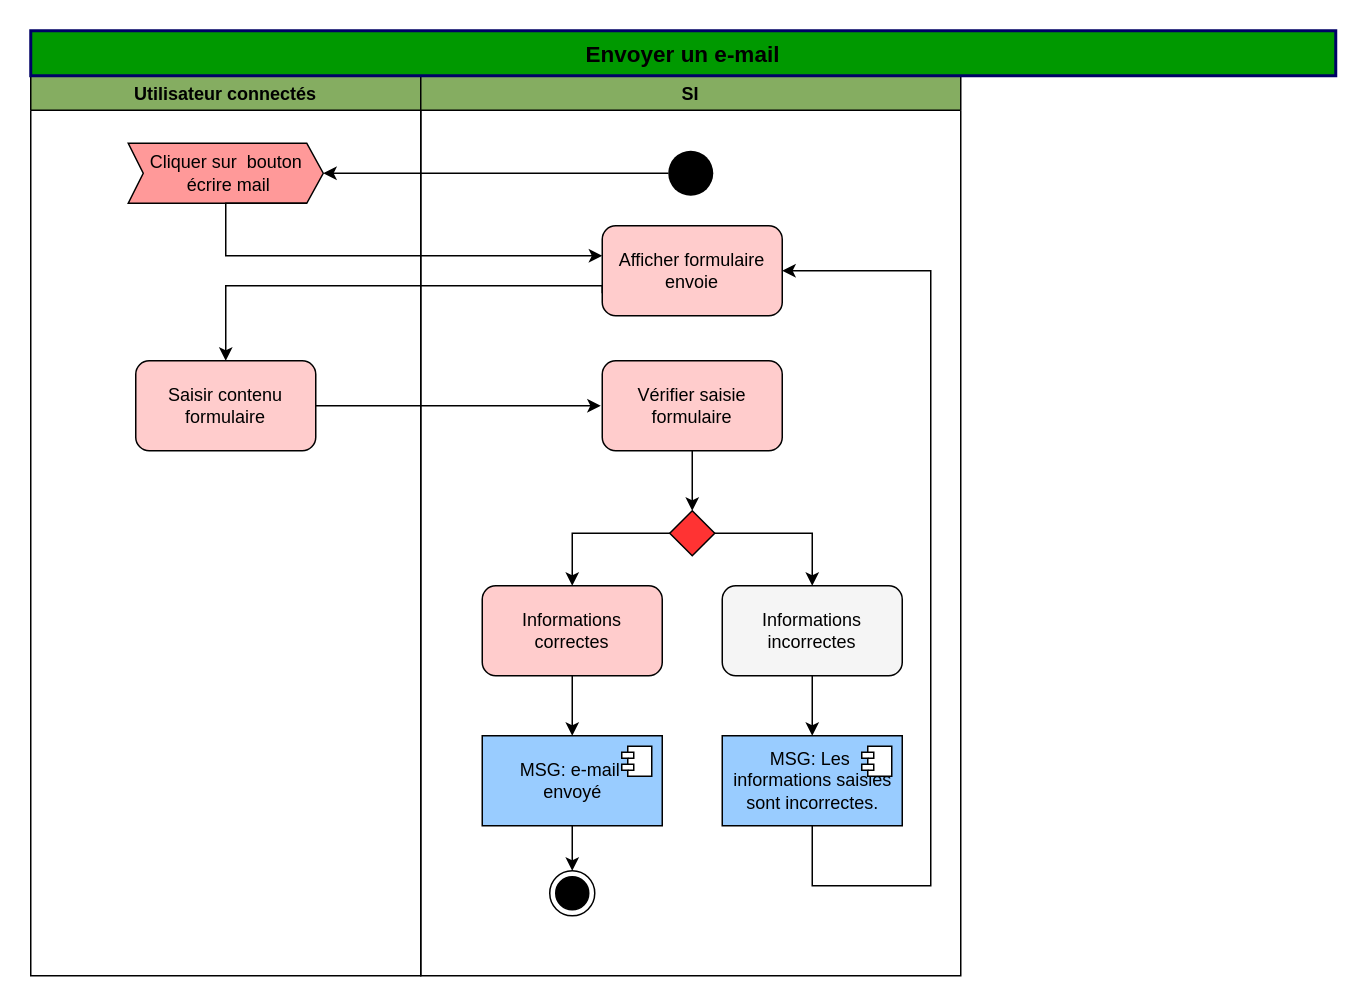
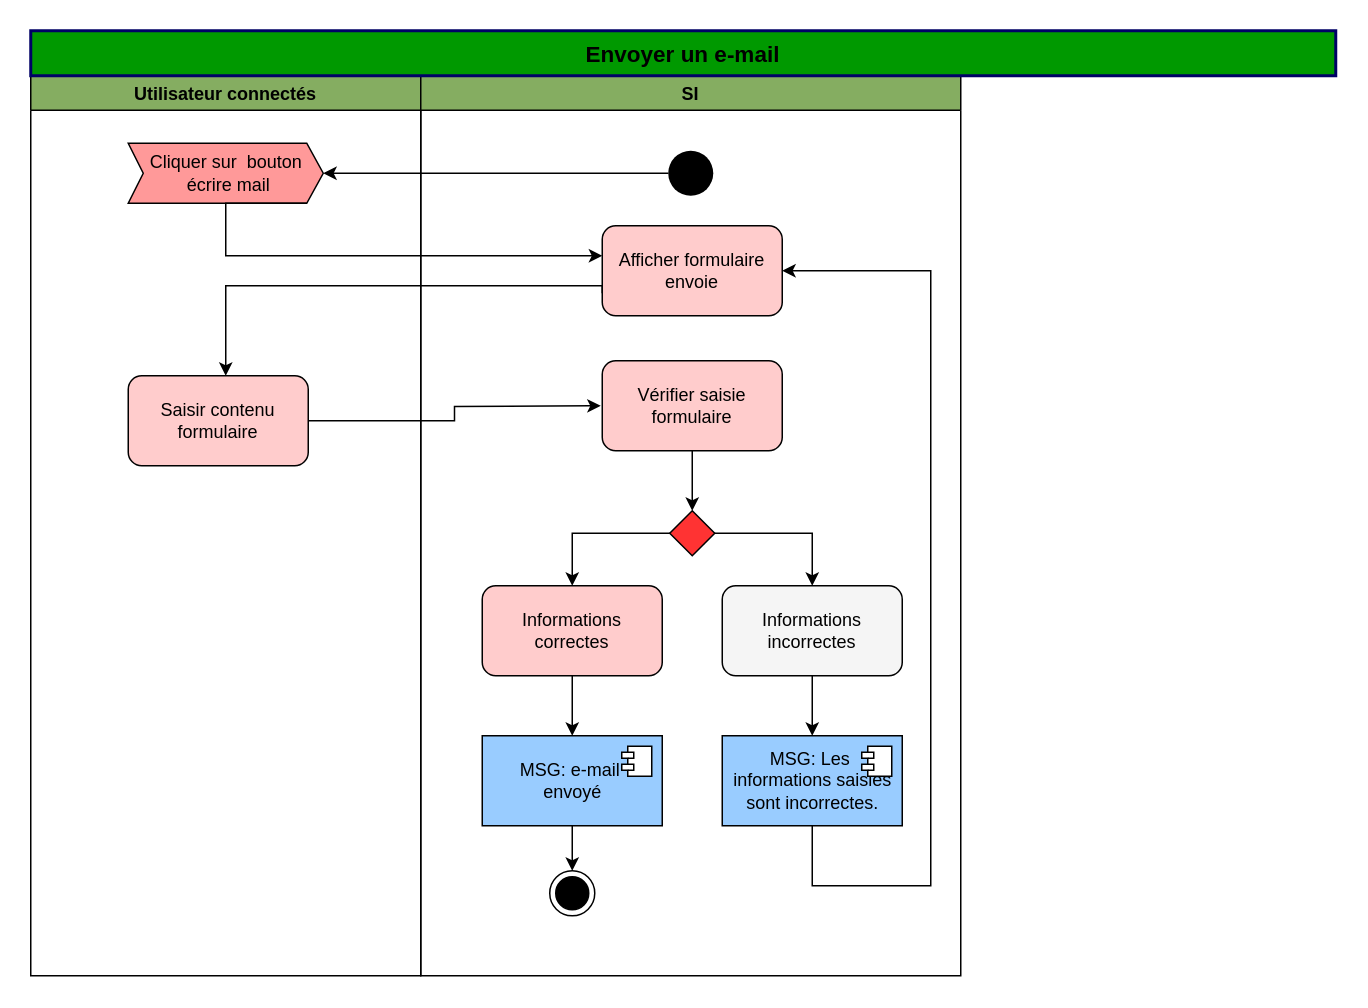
node "Saisir contenu formulaire": moved (226, 406) -> (218, 421)
